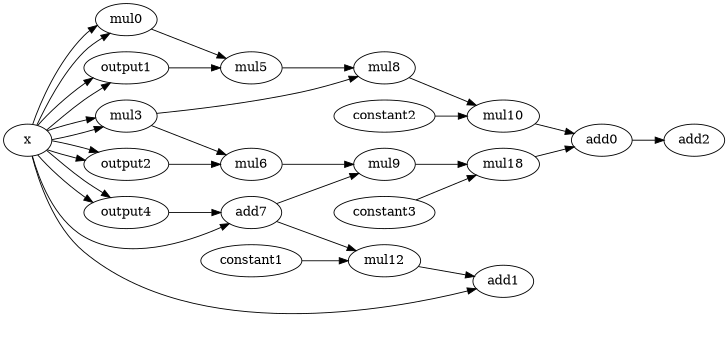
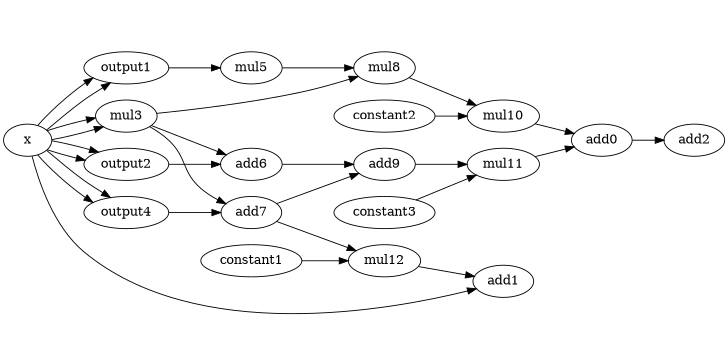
node "mul0": removed
node "mul6": label "mul6" -> "add6"
node "mul9": label "mul9" -> "add9"
node "mul18": label "mul18" -> "mul11"
edge "x" -> "add7": now "mul3" -> "add7"
